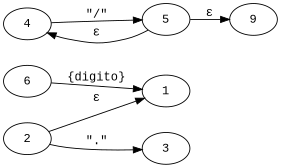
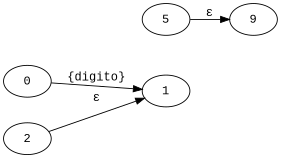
node "4": removed
node "6": label "6" -> "0"
node "3": removed
